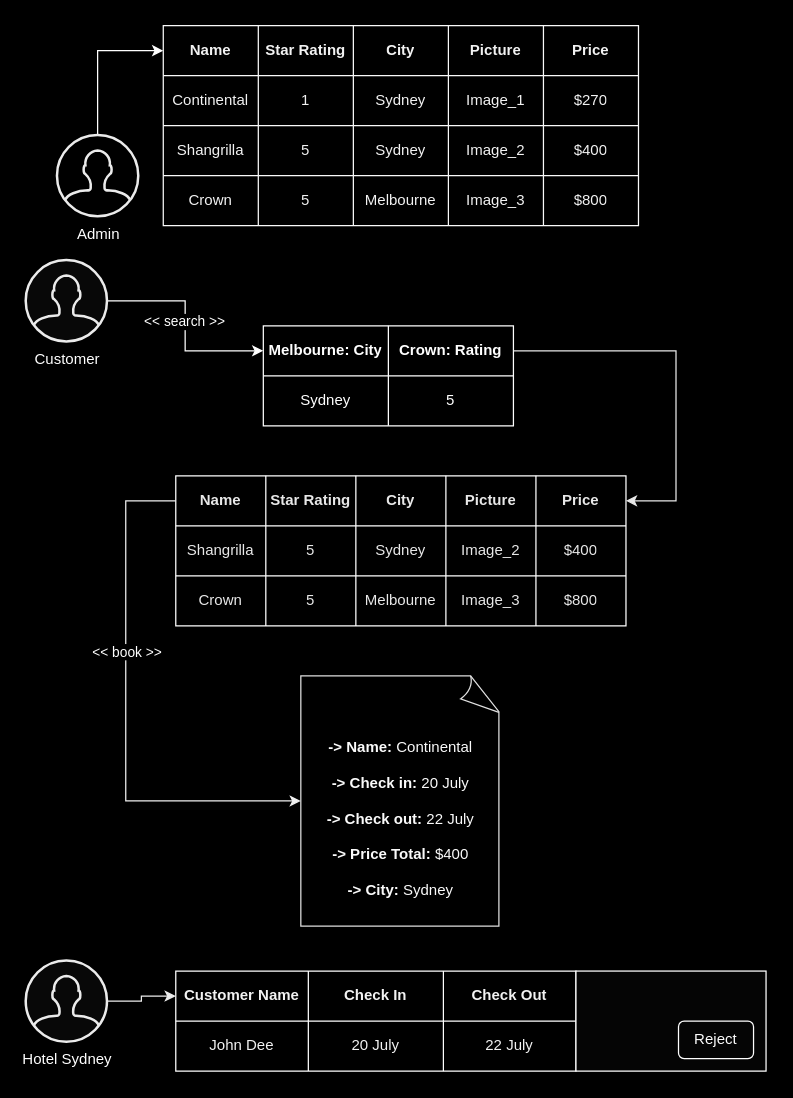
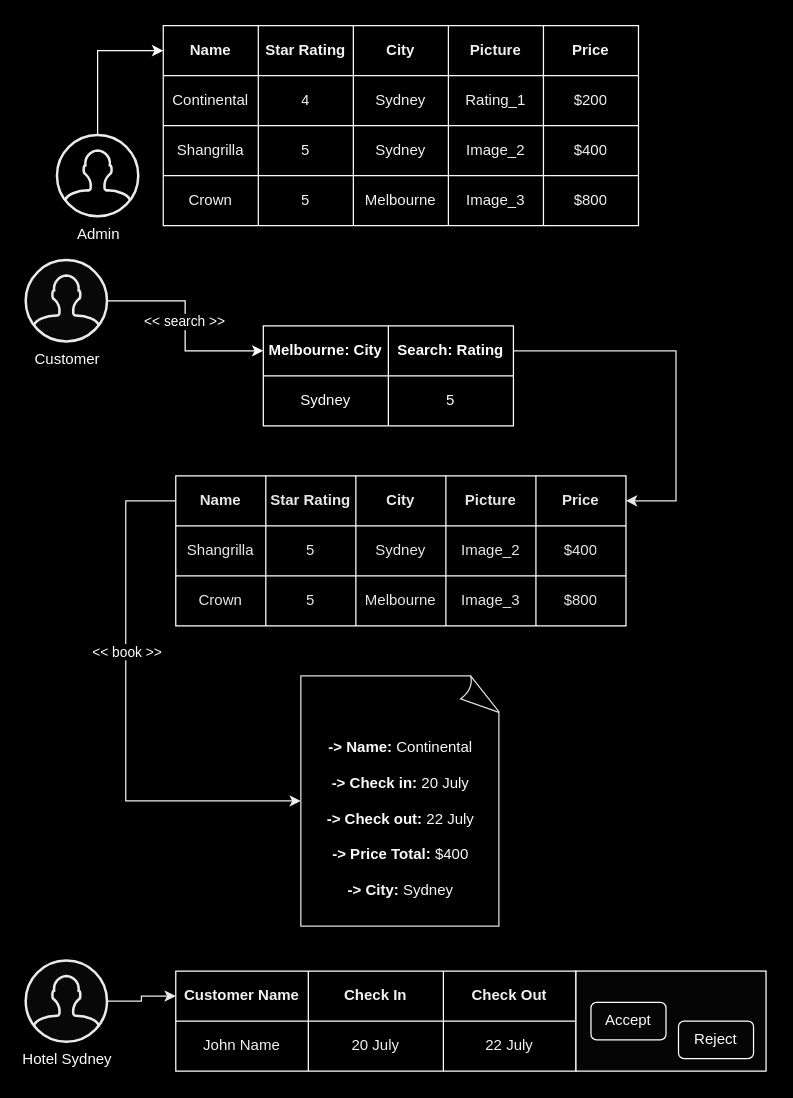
node "1": label "1" -> "4"
node "Image_1": label "Image_1" -> "Rating_1"
node "$270": label "$270" -> "$200"
node "Crown: Rating": label "Crown: Rating" -> "Search: Rating"
node "Accept": added
node "John Dee": label "John Dee" -> "John Name"
